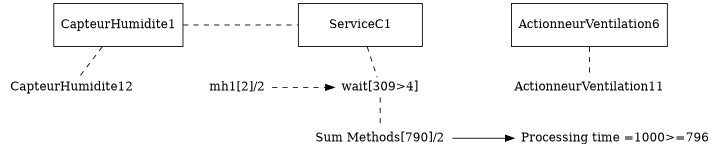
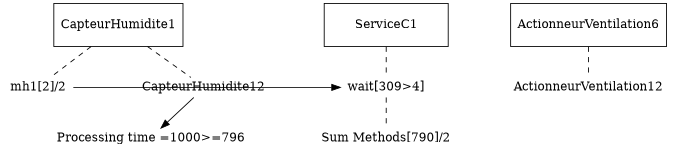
edge "CapteurHumidite1" -- "ServiceC1": now "CapteurHumidite1" -- "mh1[2]/2"
edge "mh1[2]/2" -> "wait[309>4]": style dashed -> solid
node "ActionneurVentilation11": label "ActionneurVentilation11" -> "ActionneurVentilation12"
edge "Sum Methods[790]/2" -> "Processing time =1000>=796": now "CapteurHumidite12" -> "Processing time =1000>=796"
